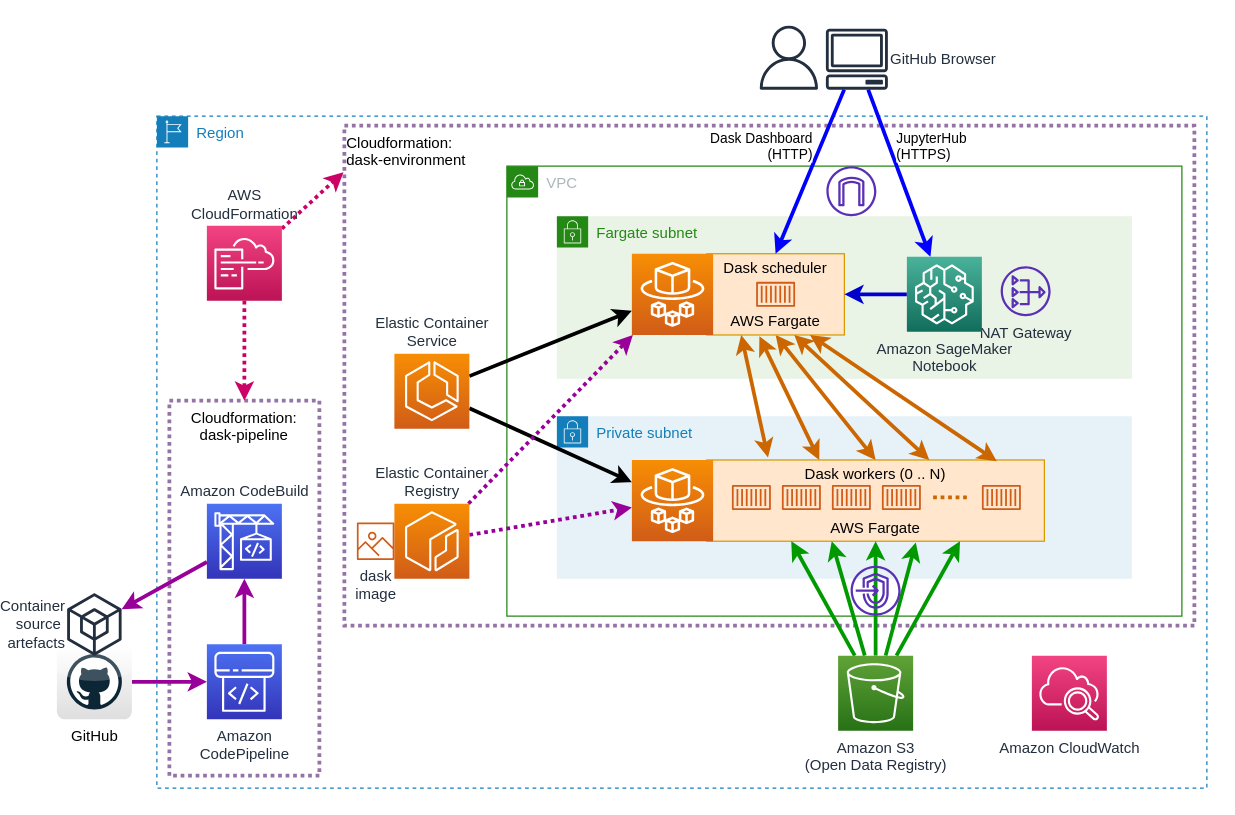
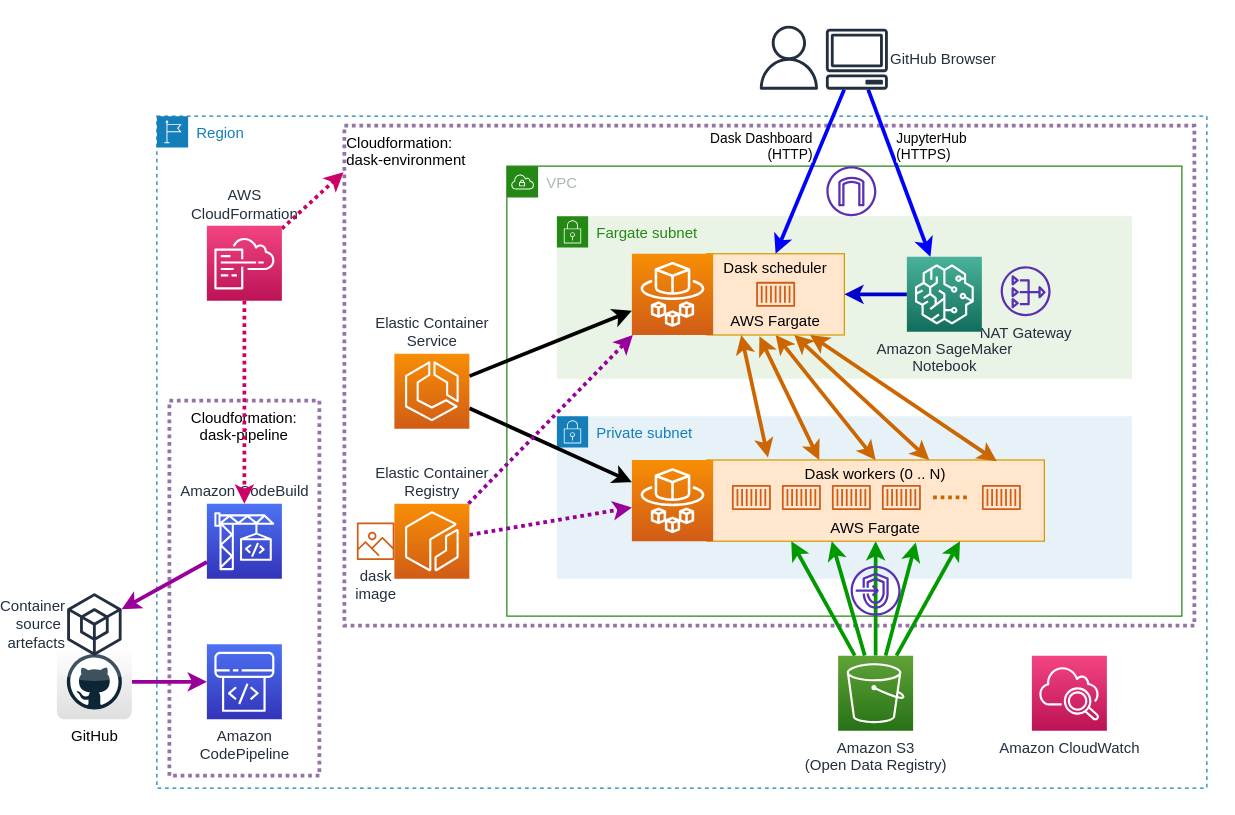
edge "AWS CloudFormation" -> "Cloudformation: dask-pipeline": now "AWS CloudFormation" -> "Amazon CodeBuild"
edge "Amazon CodePipeline" -> "Amazon CodeBuild": removed
